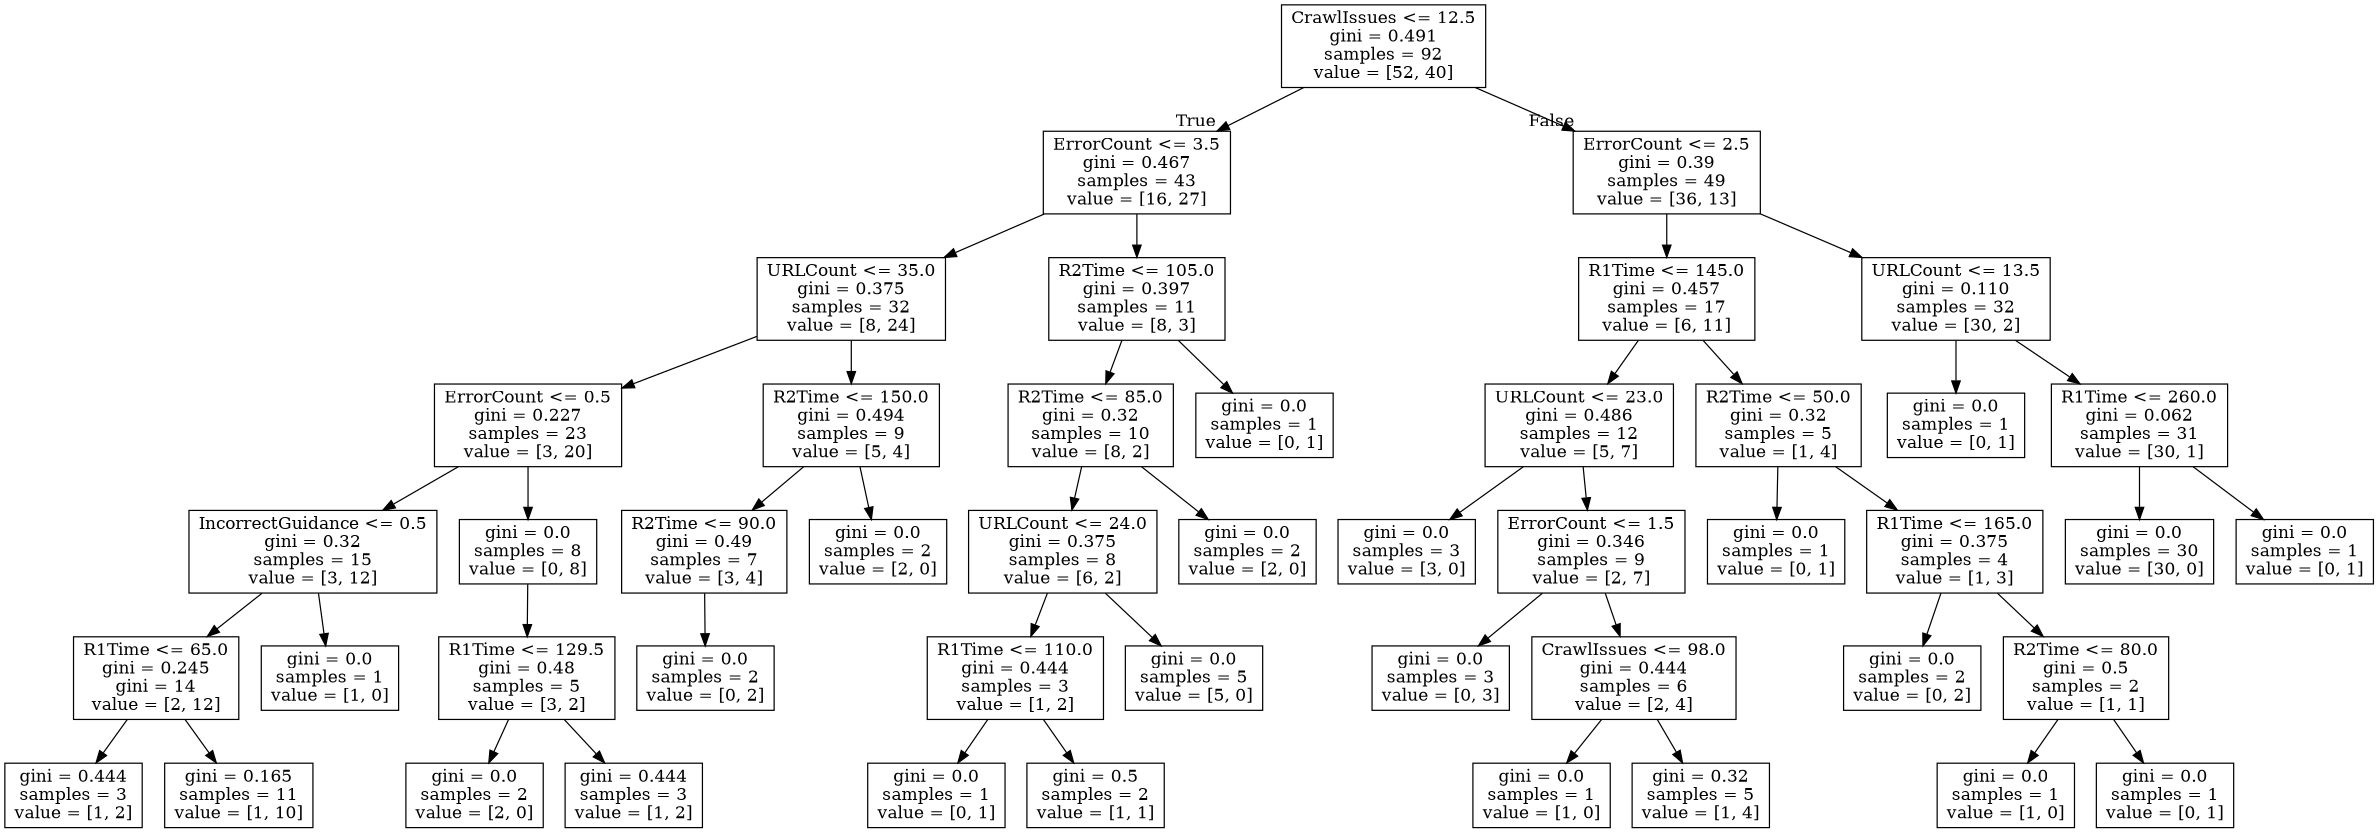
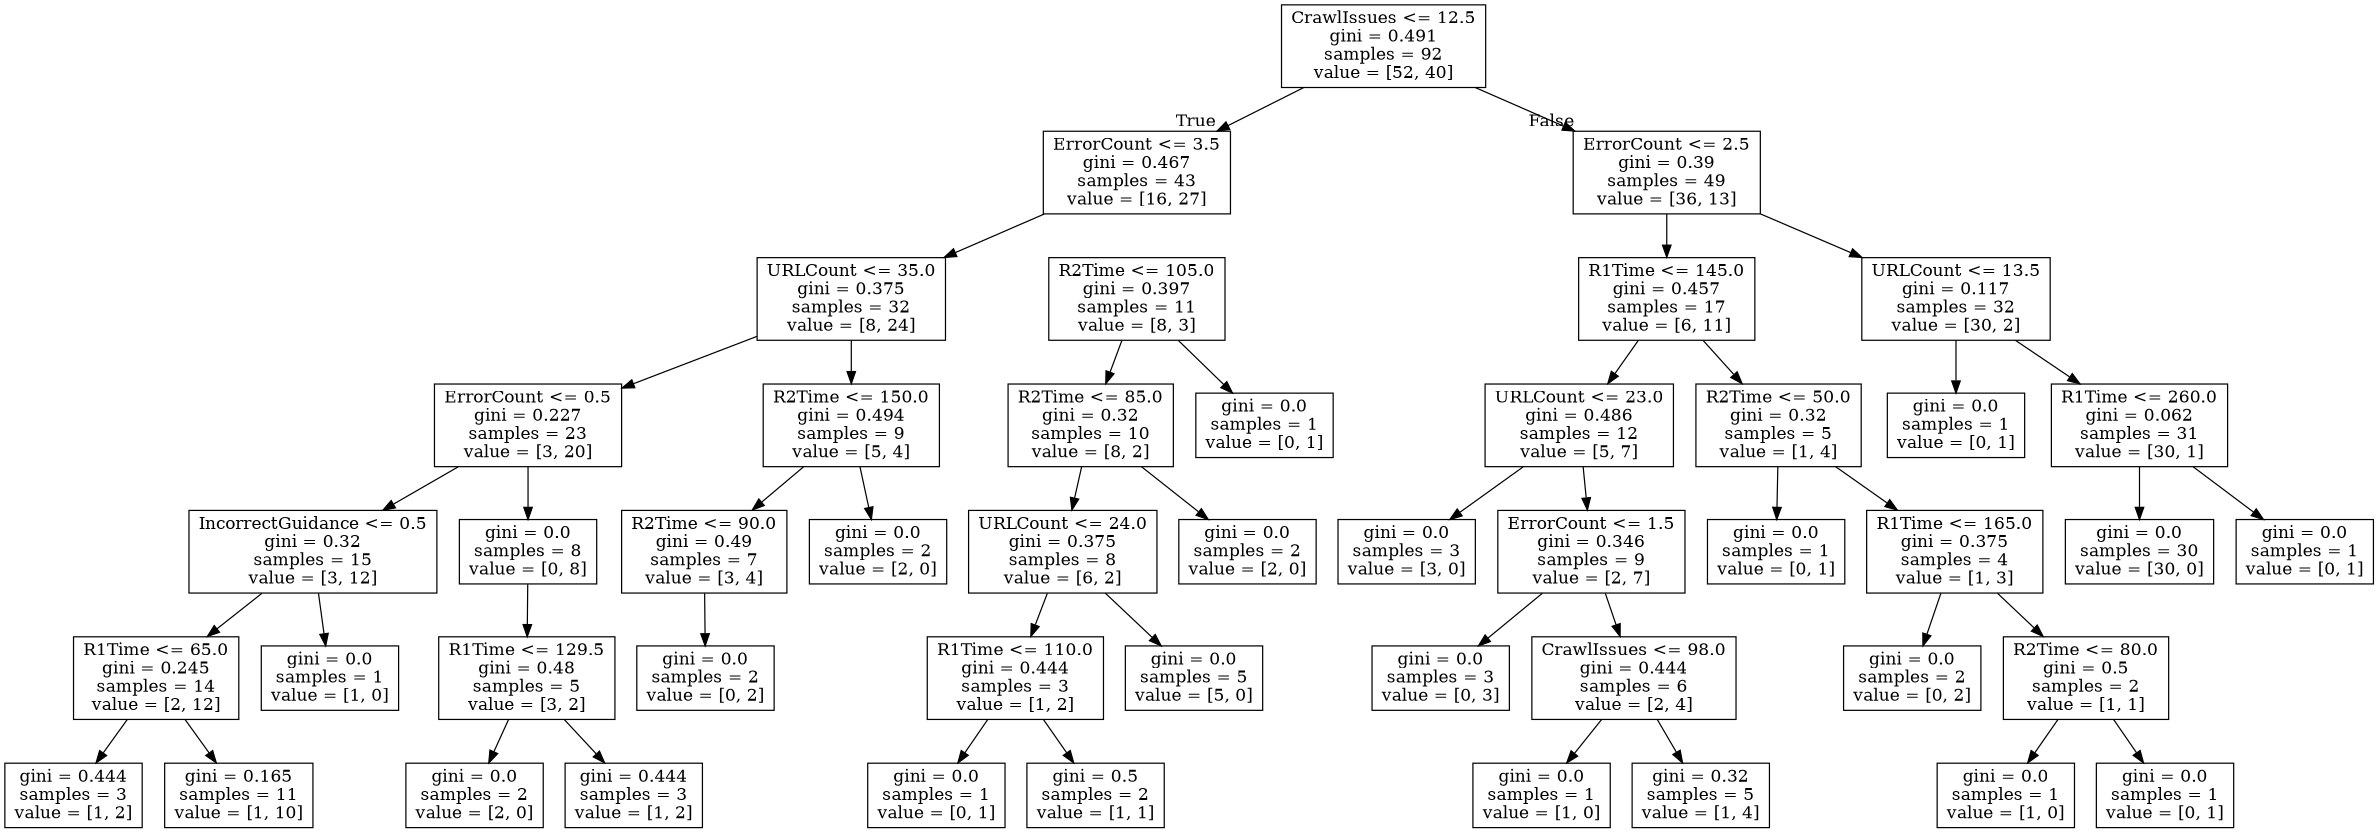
edge "ErrorCount <= 3.5 gini = 0.467 samples = 43 value = [16, 27]" -> "R2Time <= 105.0 gini = 0.397 samples = 11 value = [8, 3]": removed
node "URLCount <= 13.5 gini = 0.110 samples = 32 value = [30, 2]": label "URLCount <= 13.5 gini = 0.110 samples = 32 value = [30, 2]" -> "URLCount <= 13.5 gini = 0.117 samples = 32 value = [30, 2]"
node "R1Time <= 65.0 gini = 0.245 gini = 14 value = [2, 12]": label "R1Time <= 65.0 gini = 0.245 gini = 14 value = [2, 12]" -> "R1Time <= 65.0 gini = 0.245 samples = 14 value = [2, 12]"
